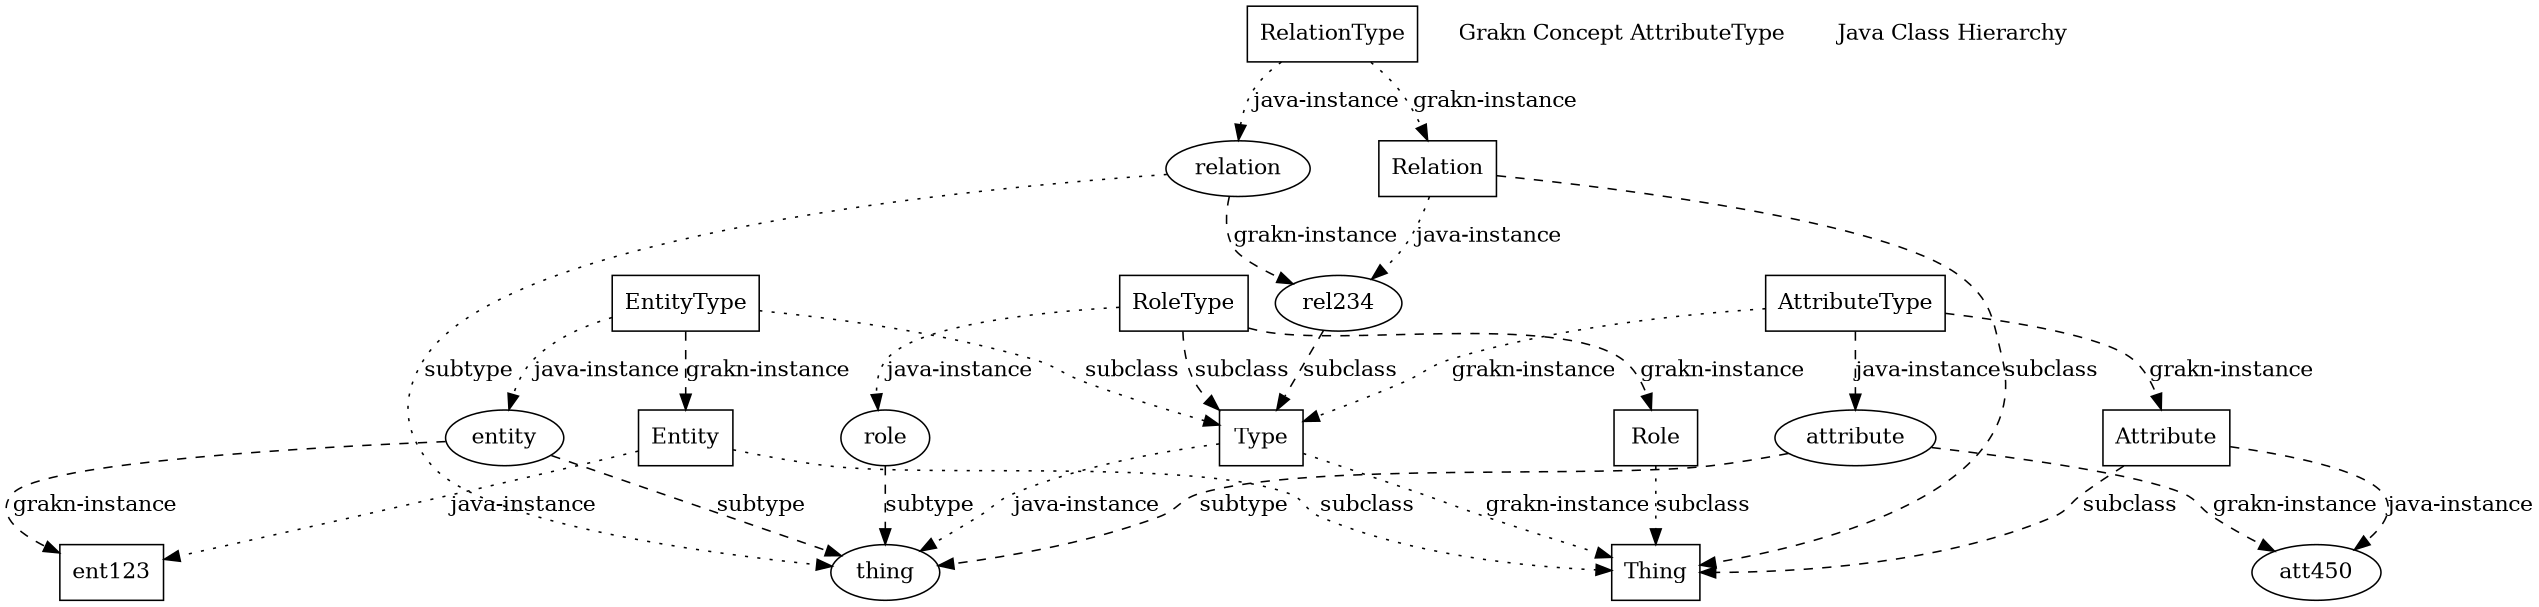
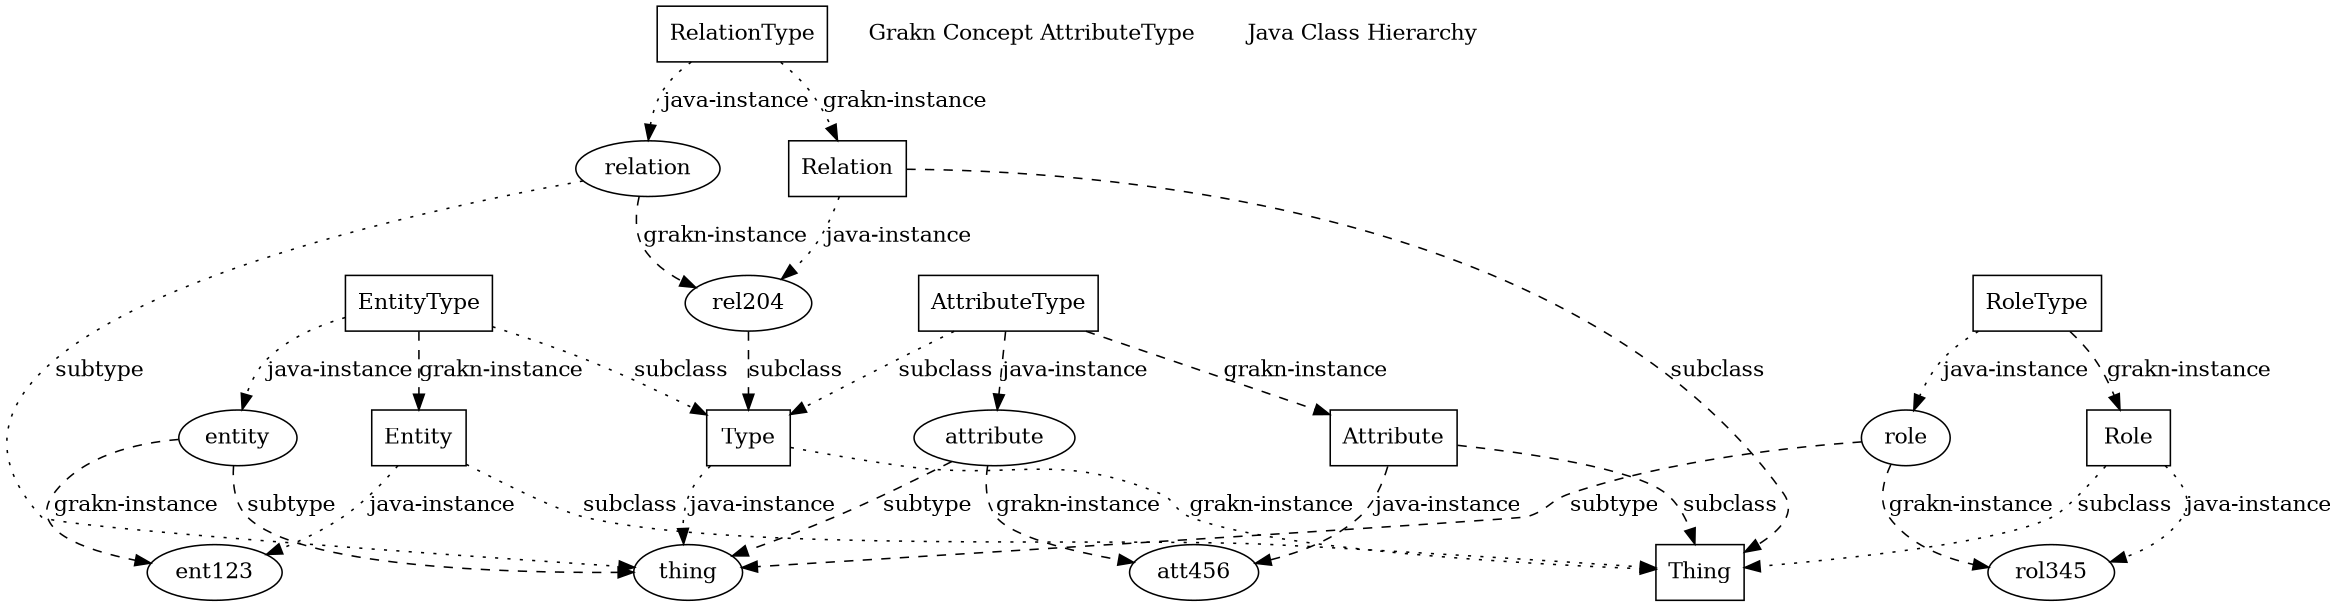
node "rel234": label "rel234" -> "rel204"
edge "RoleType" -> "Type": removed, label "subclass"
edge "AttributeType" -> "Type": label "grakn-instance" -> "subclass"
node "ent123": shape box -> ellipse
node "rol345": added
node "att450": label "att450" -> "att456"
